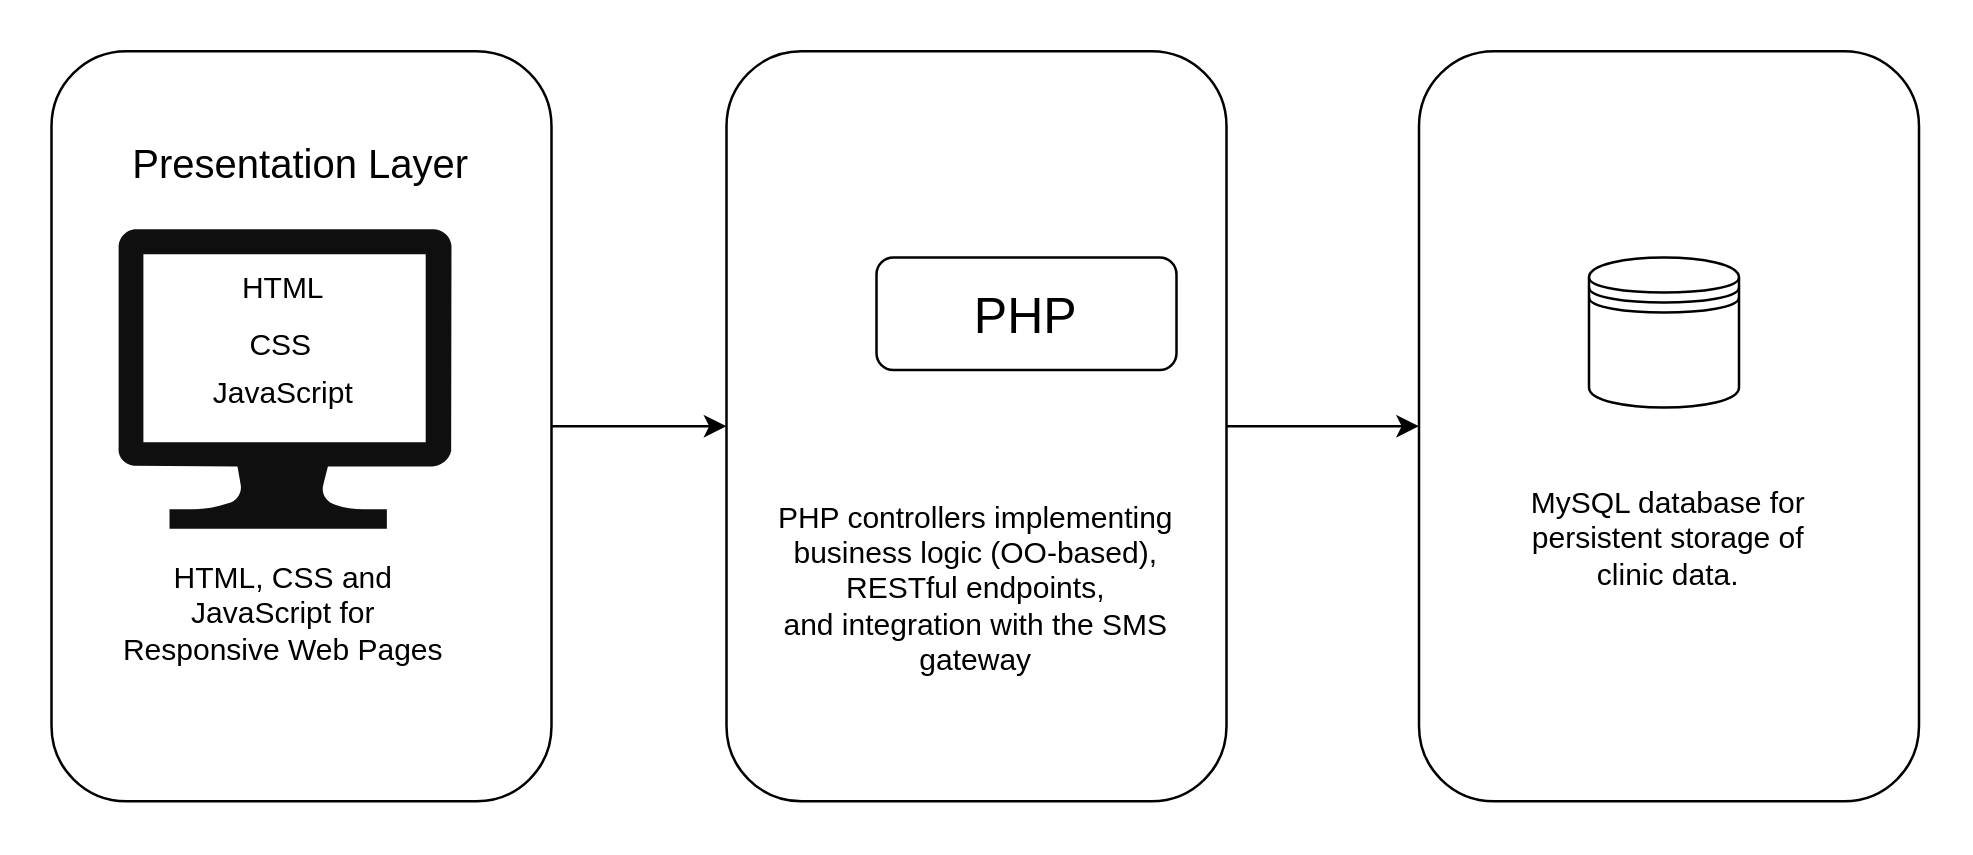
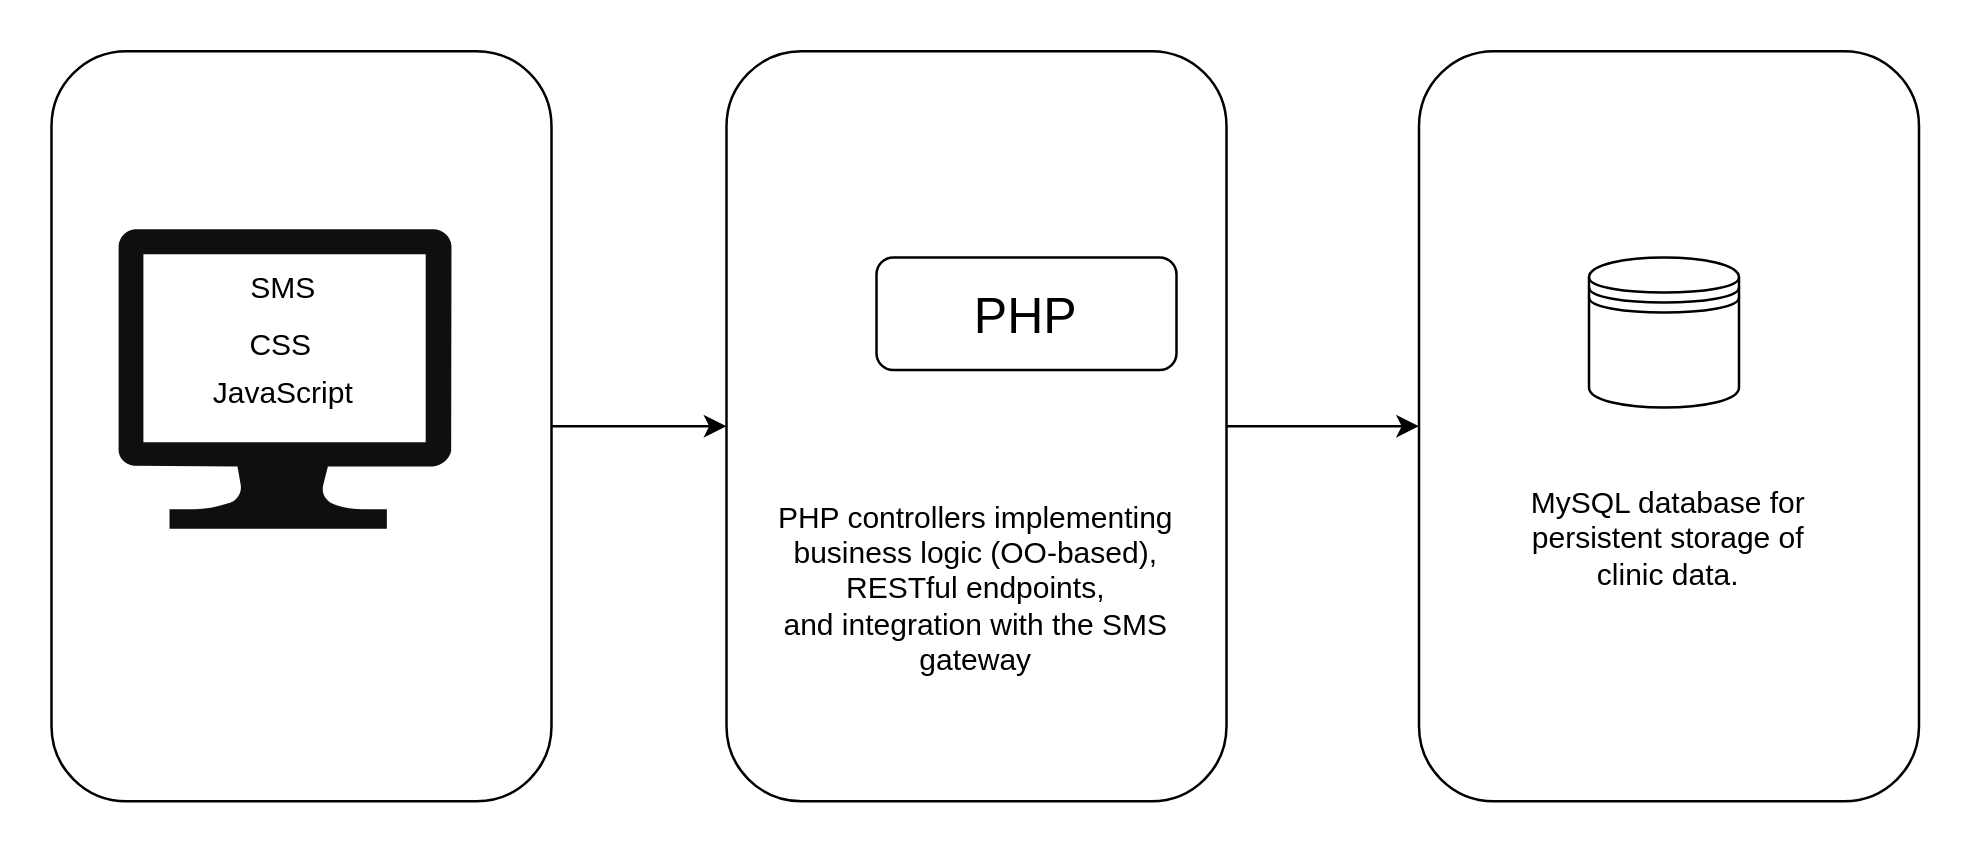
node "Presentation Layer": removed
node "HTML": label "HTML" -> "SMS"
node "HTML, CSS and JavaScript for Responsive Web Pages": removed
